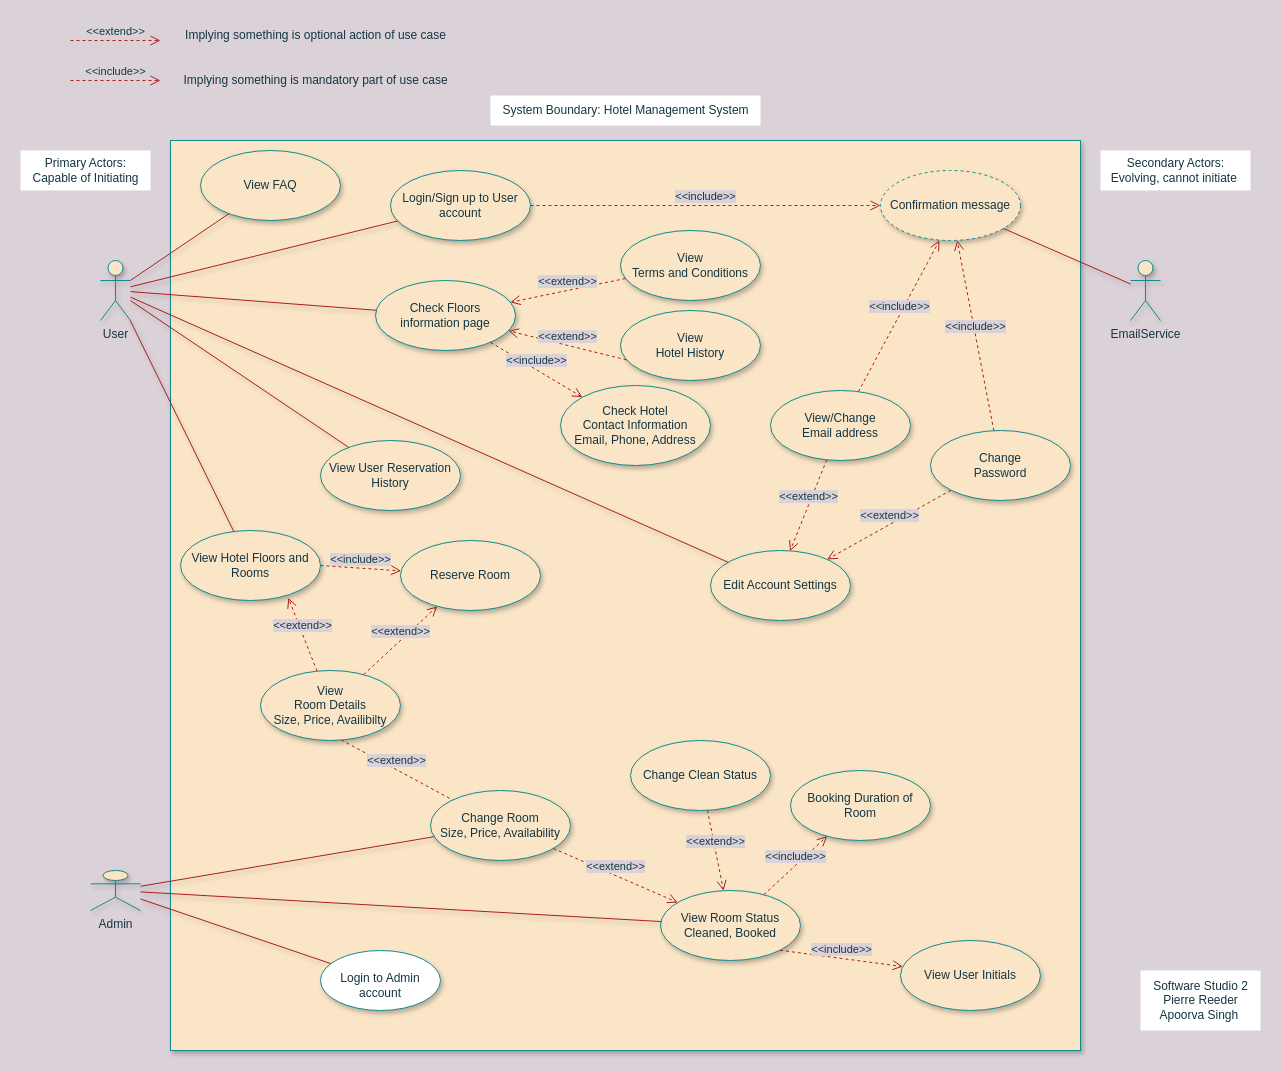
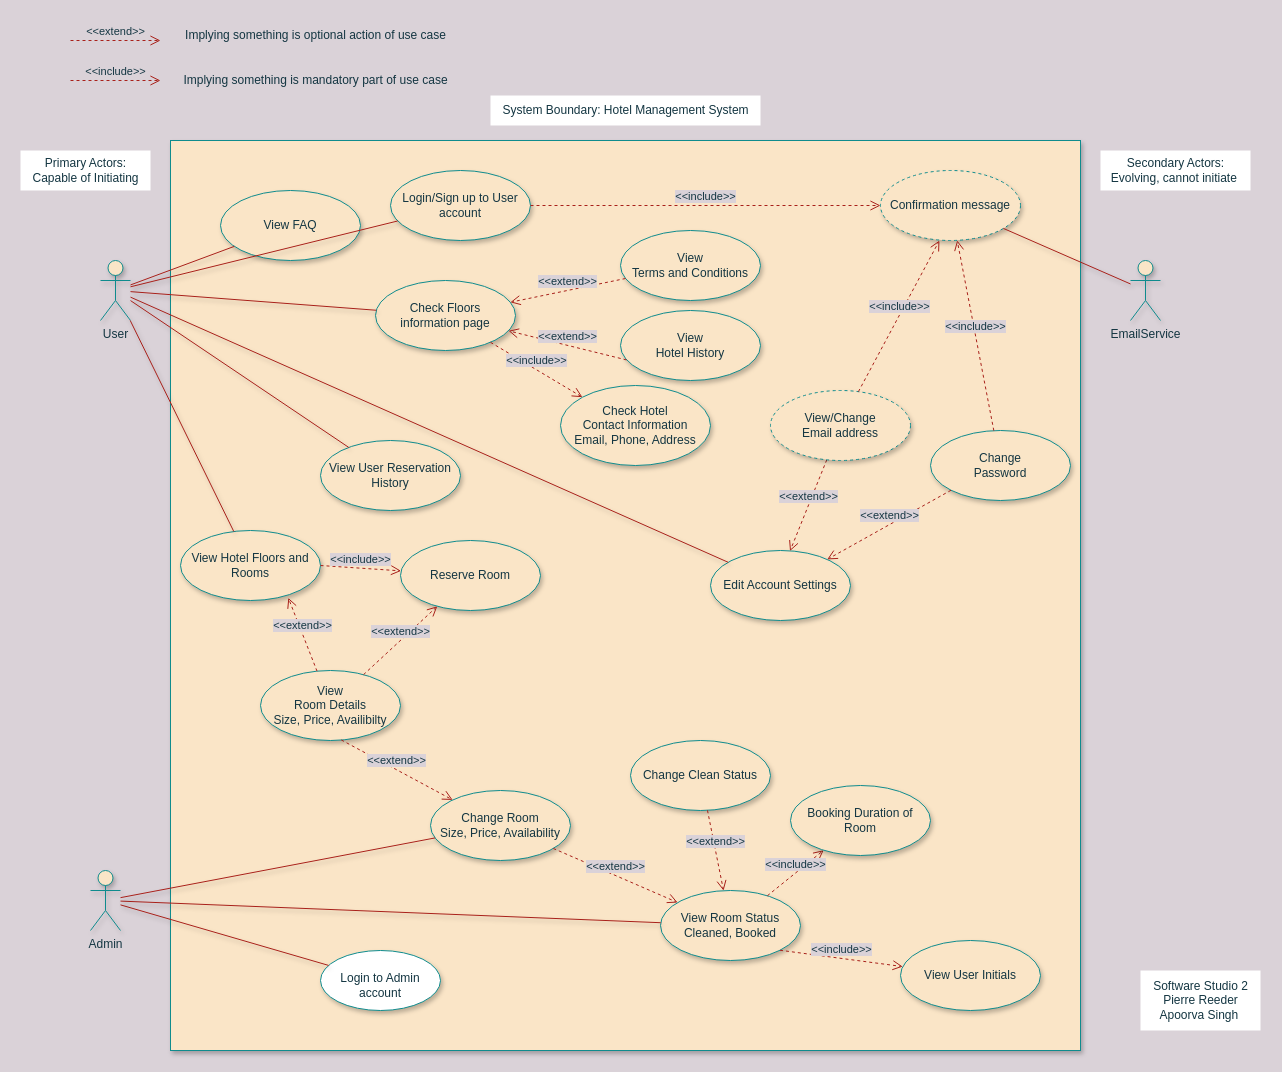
node "View FAQ": moved (271, 186) -> (291, 226)
node "View/Change Email address": style solid -> dashed
edge "View Room Details Size, Price, Availibilty" -- "Change Room Size, Price, Availability": arrowhead none -> open
node "Booking Duration of Room": moved (861, 806) -> (861, 821)
node "Admin": size 50x40 -> 30x60
